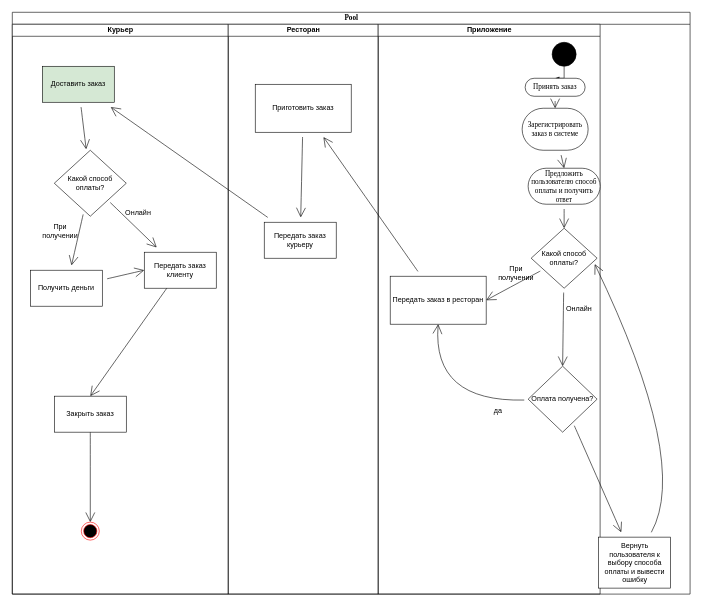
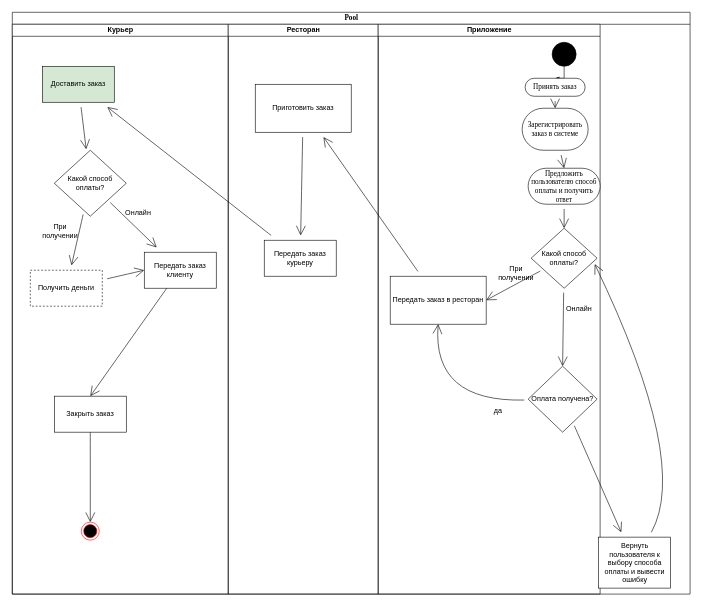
node "Передать заказ курьеру": moved (300, 240) -> (300, 258)
node "Получить деньги": style solid -> dashed
